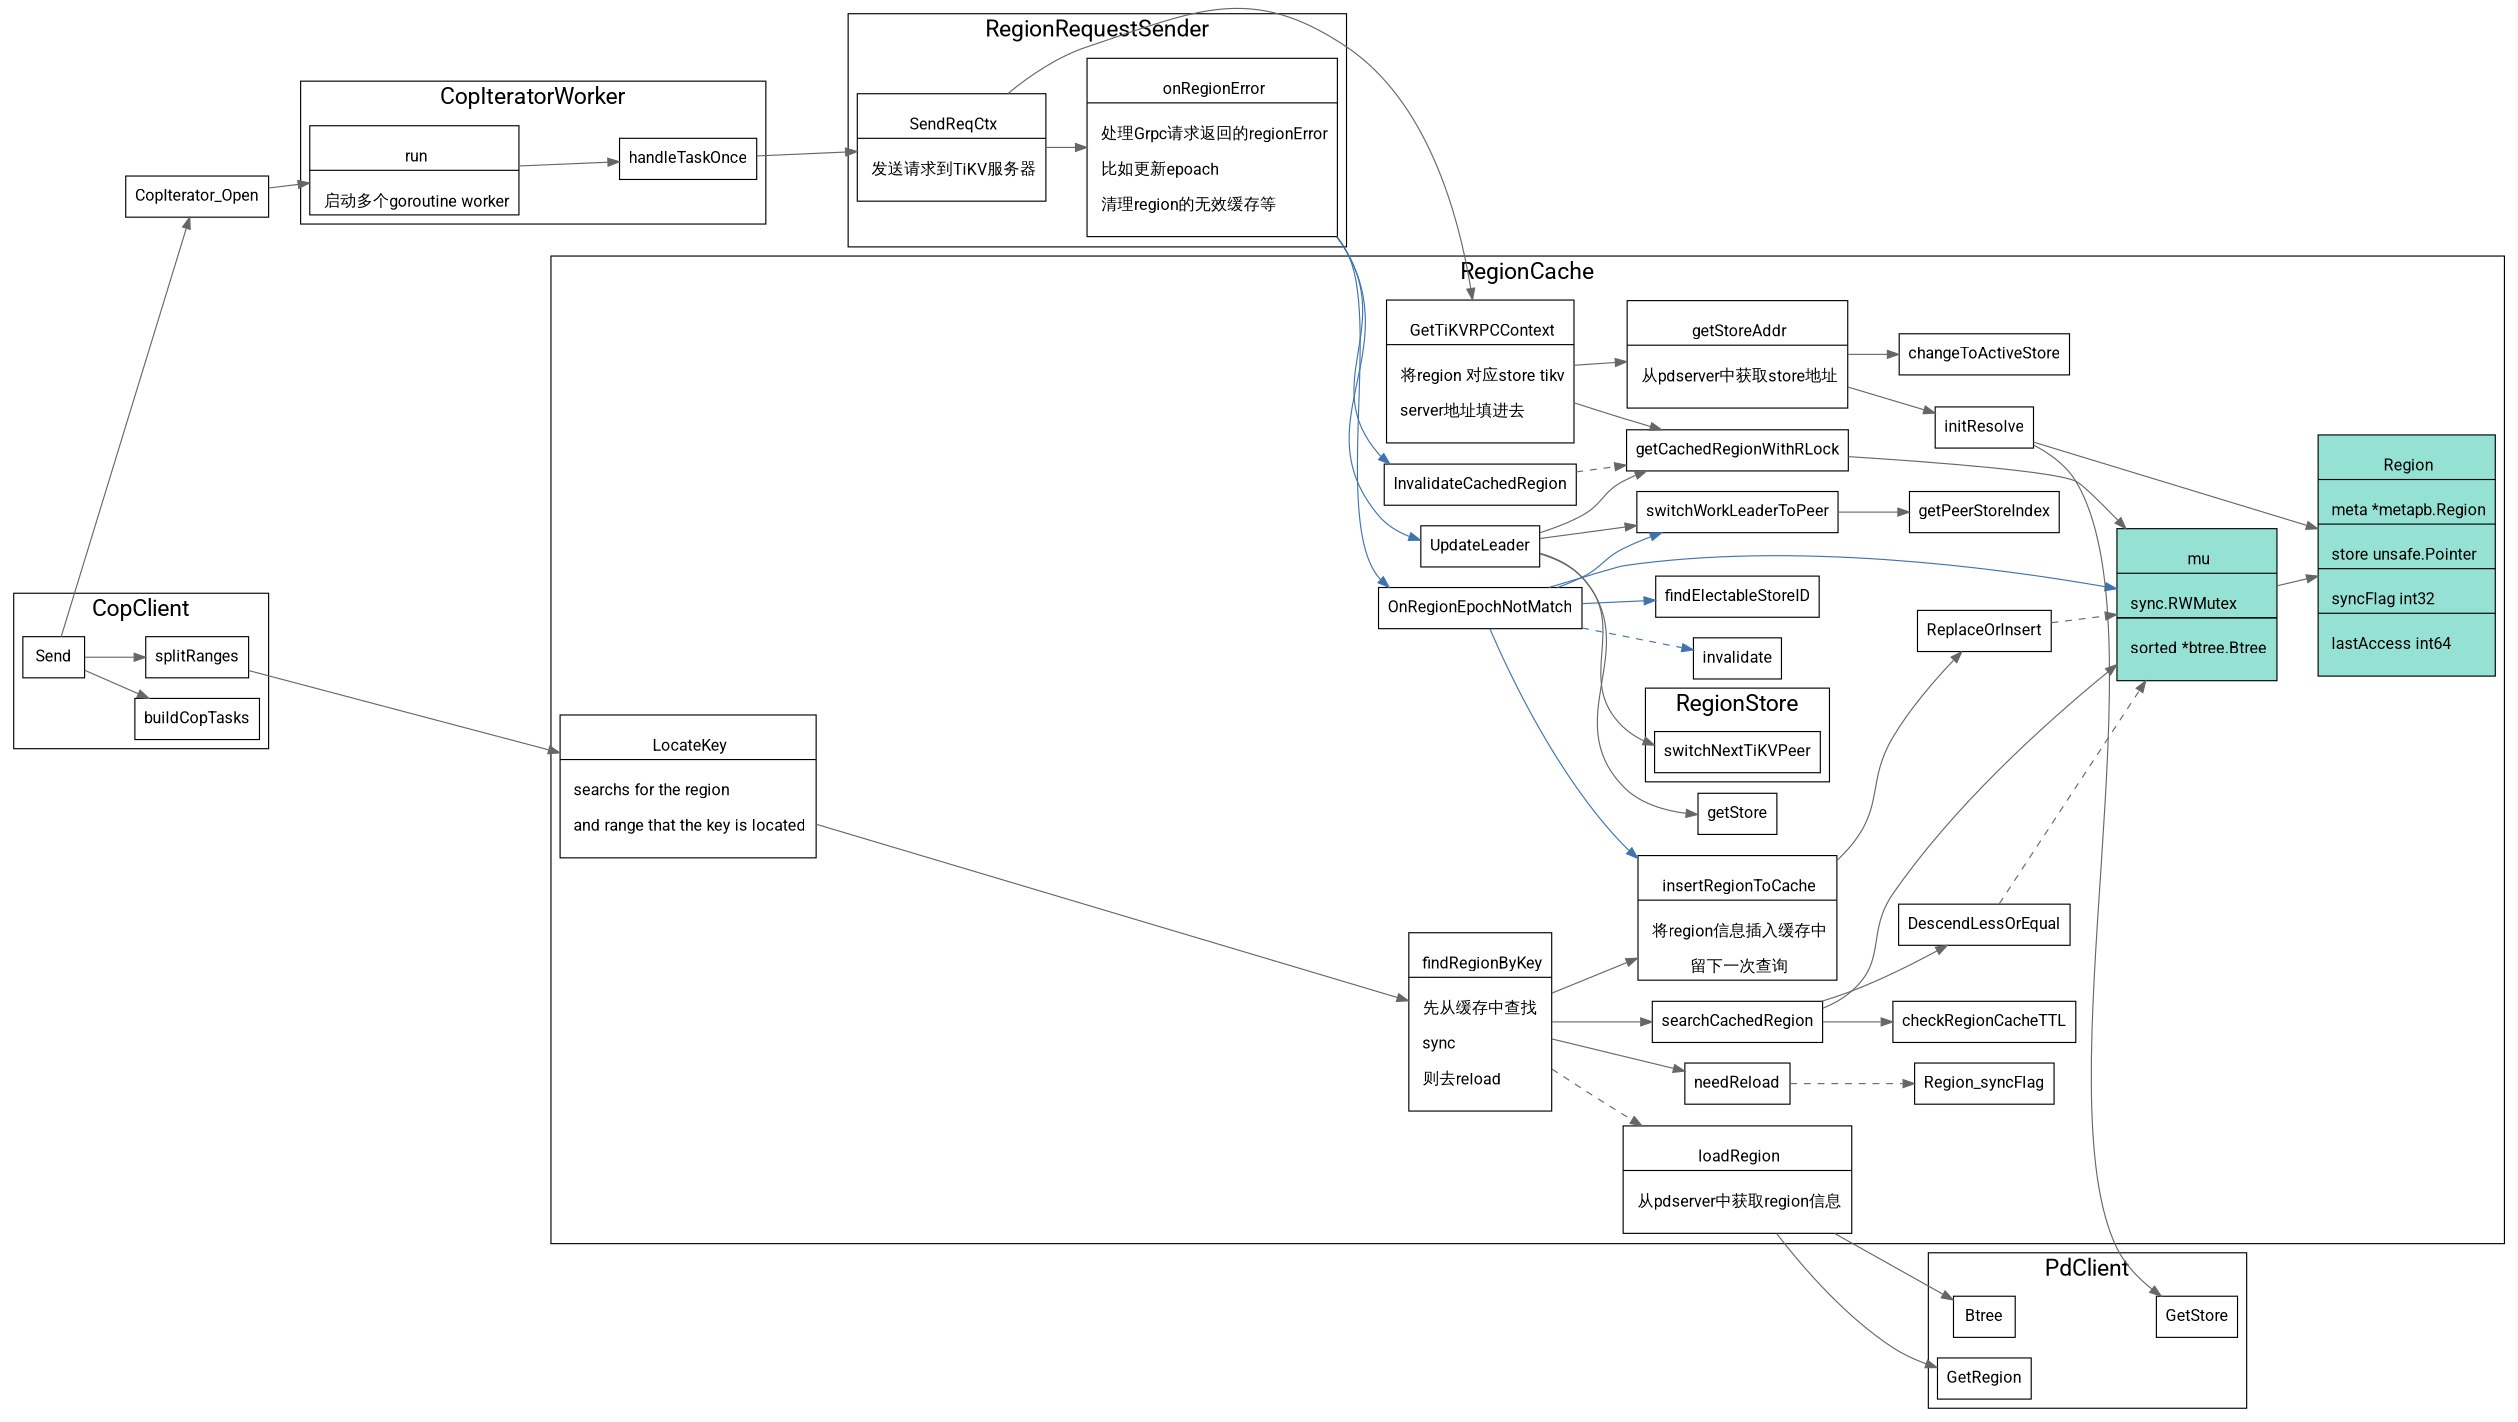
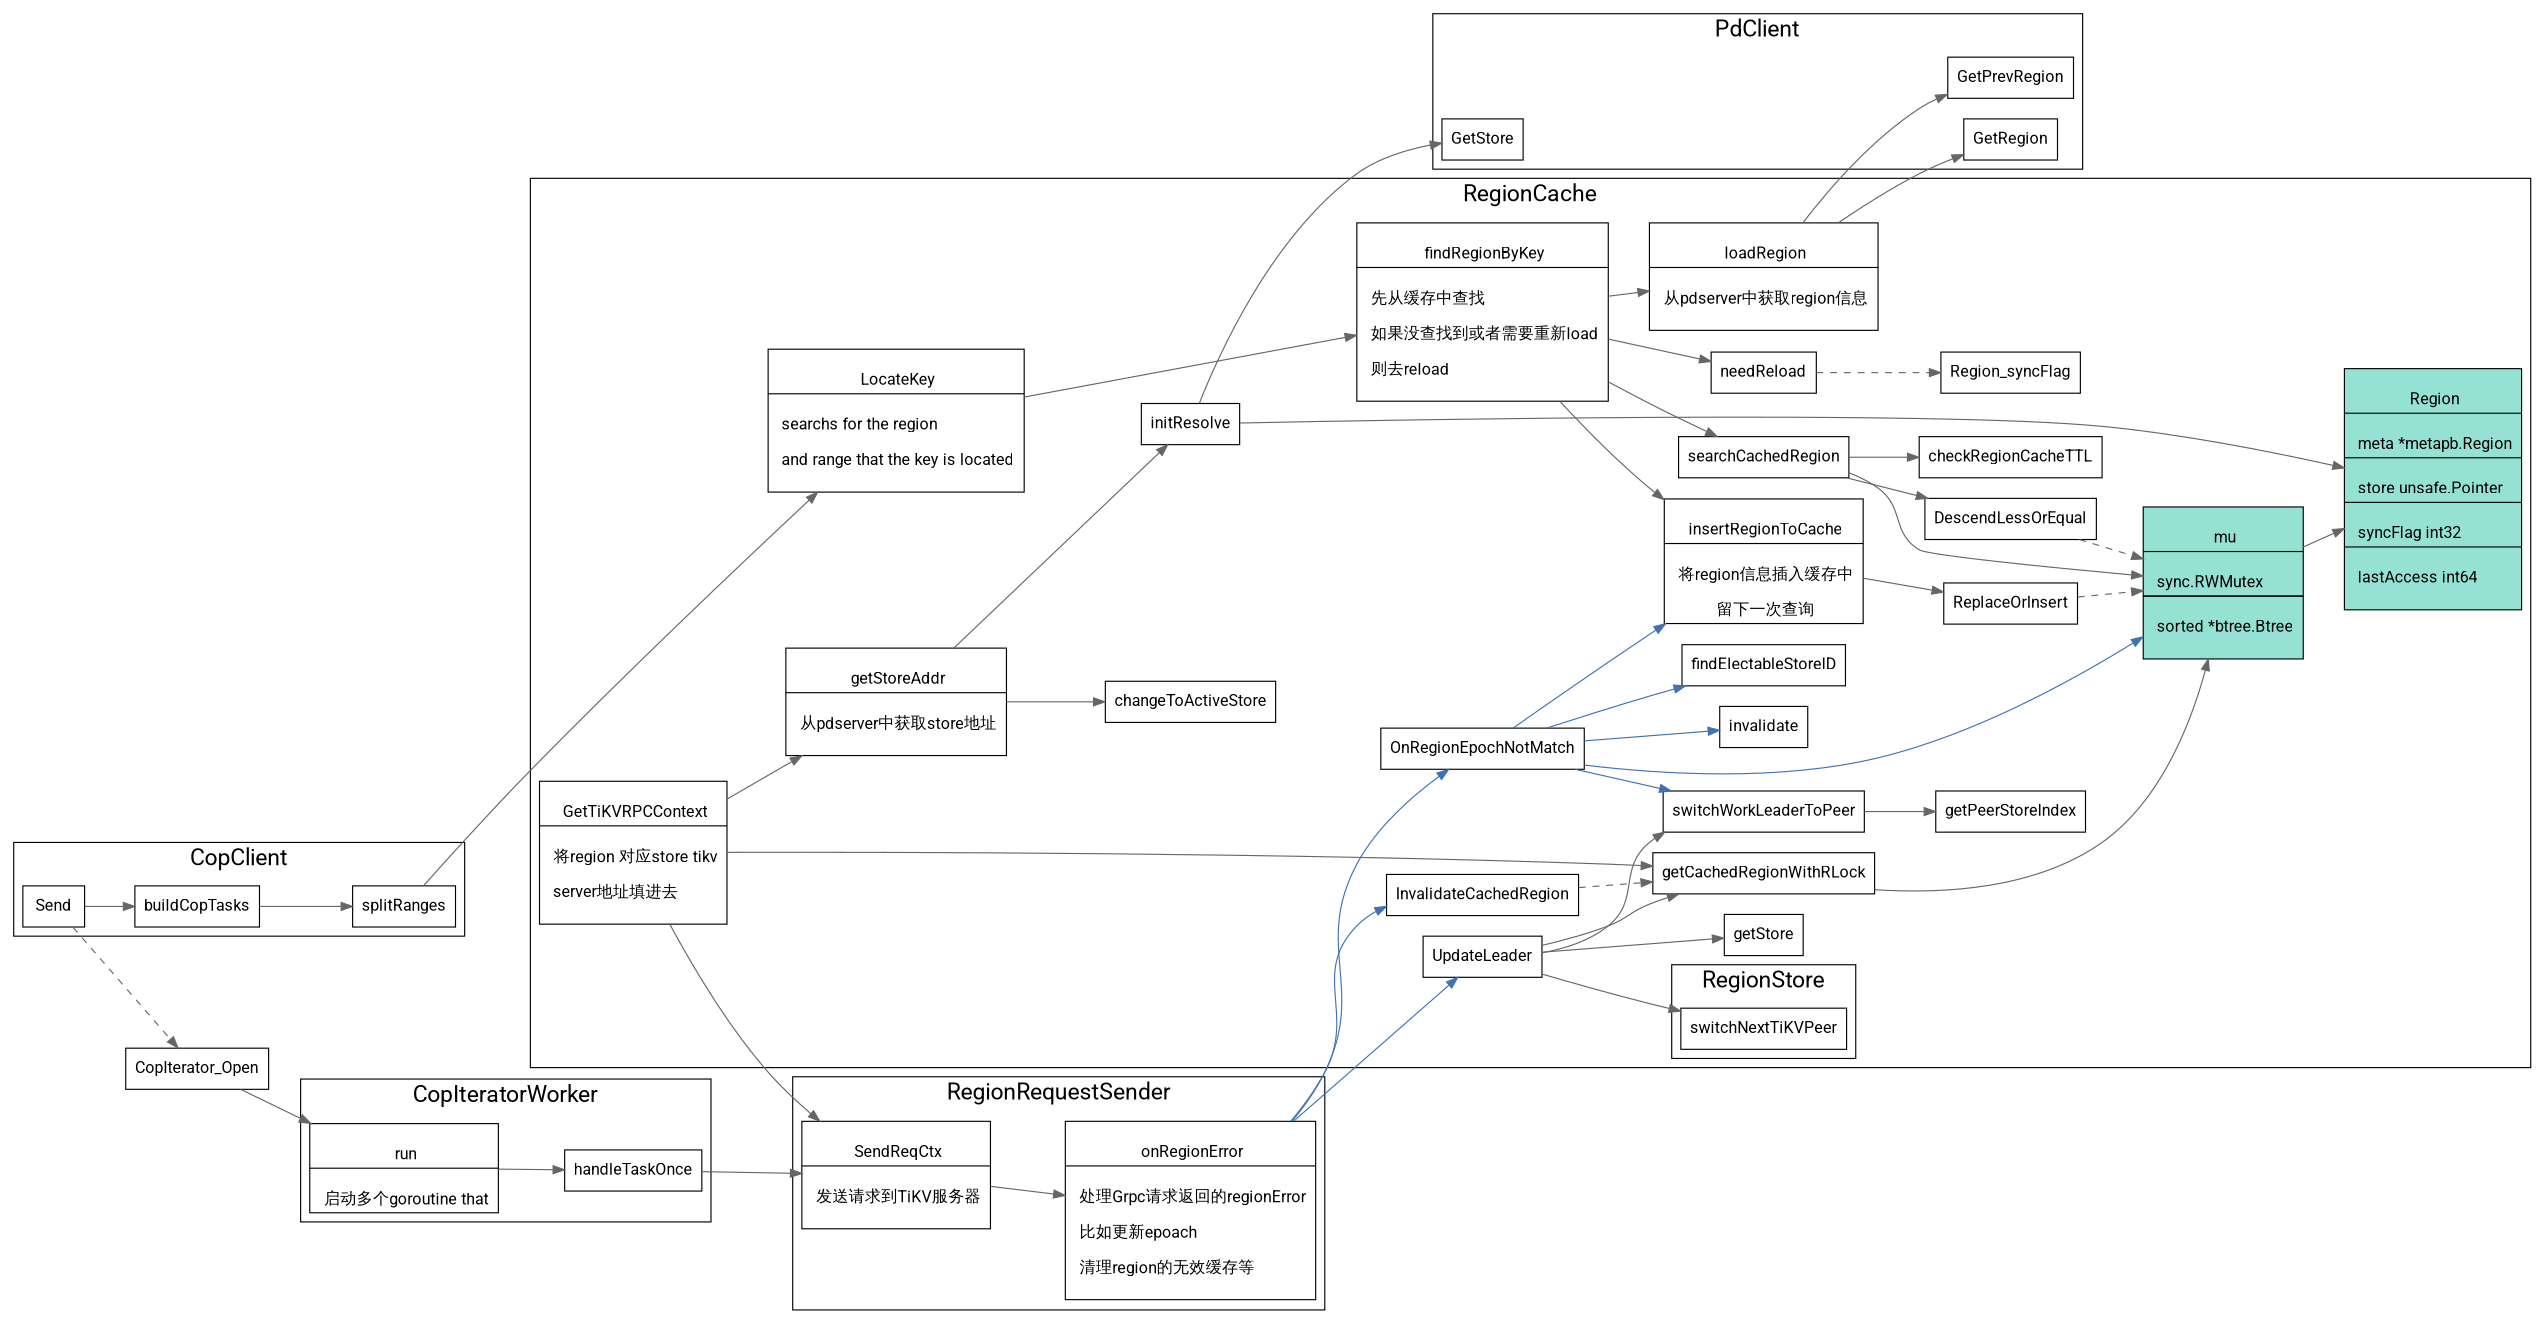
edge "SendReqCtx" -> "GetTiKVRPCContext": reversed
node "run": text "启动多个goroutine worker" -> "启动多个goroutine that"
edge "Send" -> "CopIterator_Open": style solid -> dashed
edge "OnRegionEpochNotMatch" -> "invalidate": style dashed -> solid
edge "Send" -> "splitRanges": now "buildCopTasks" -> "splitRanges"
node "findRegionByKey": text "sync" -> "如果没查找到或者需要重新load"
edge "findRegionByKey" -> "loadRegion": style dashed -> solid
node "Btree": label "Btree" -> "GetPrevRegion"
